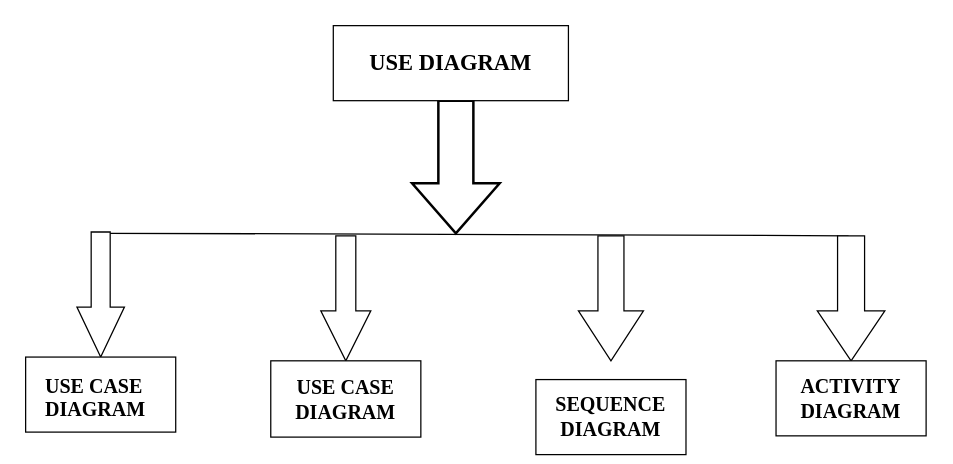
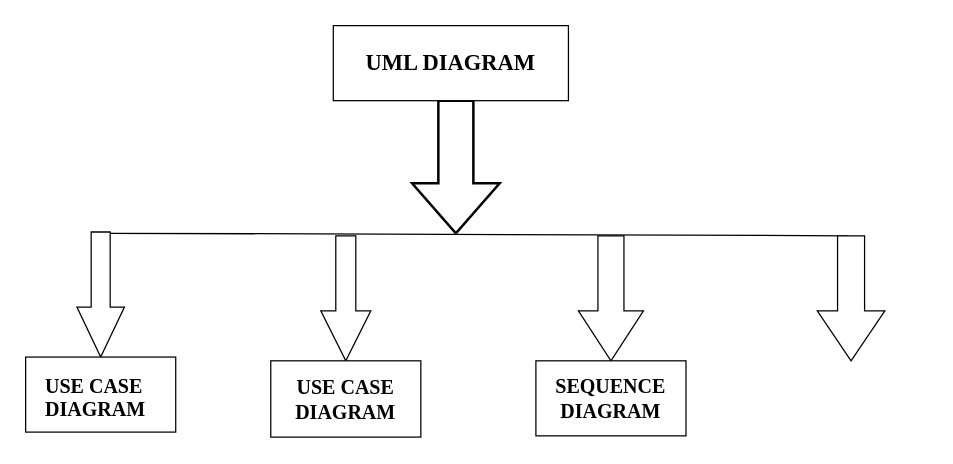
node "USE DIAGRAM": label "USE DIAGRAM" -> "UML DIAGRAM"
node "ACTIVITY DIAGRAM": removed
node "SEQUENCE DIAGRAM": moved (611, 417) -> (611, 398)
